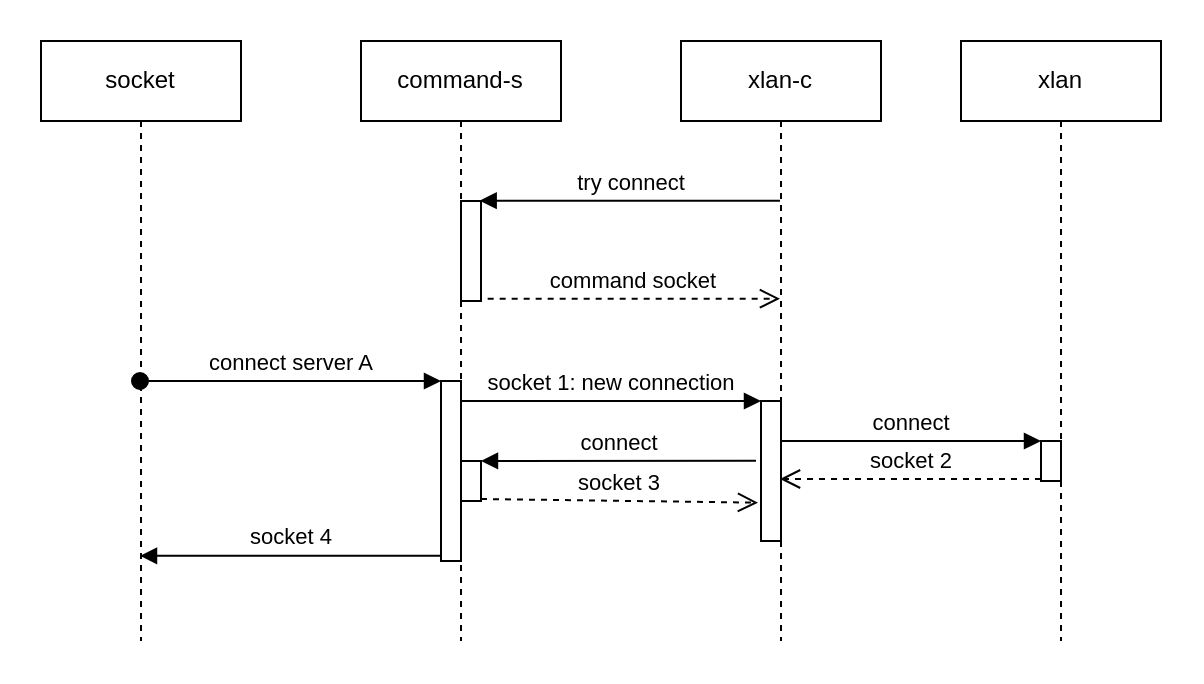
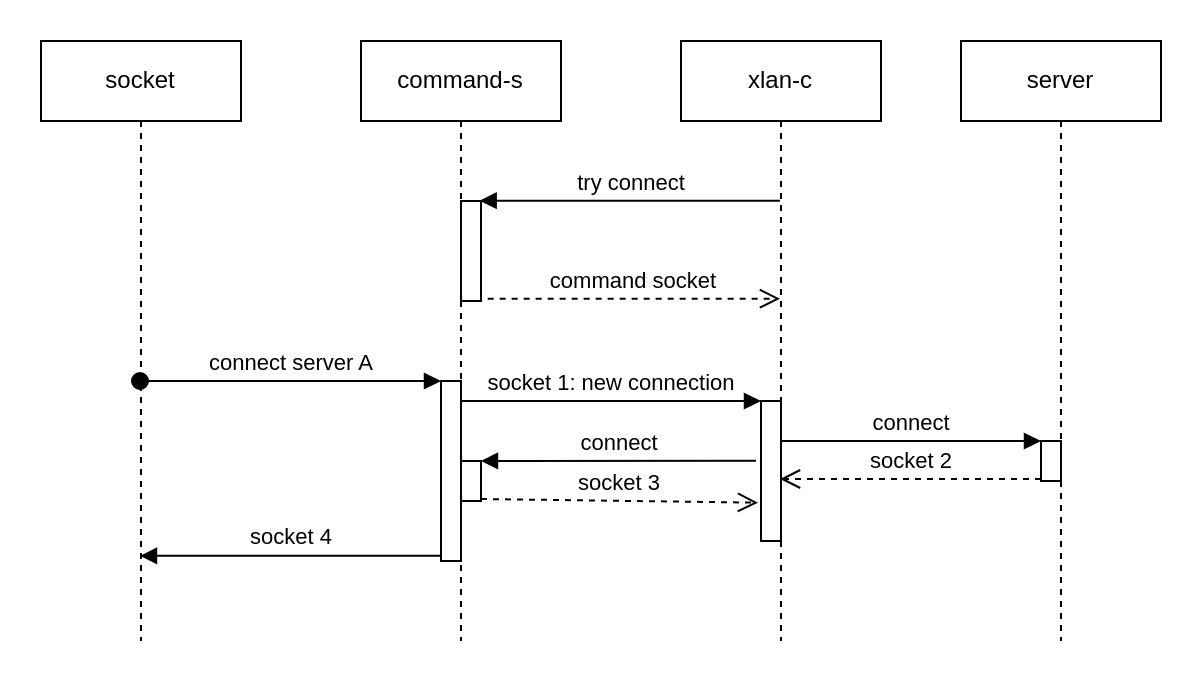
node "xlan": label "xlan" -> "server"
